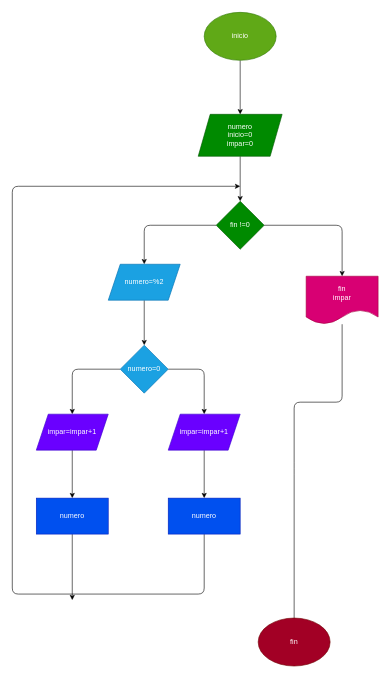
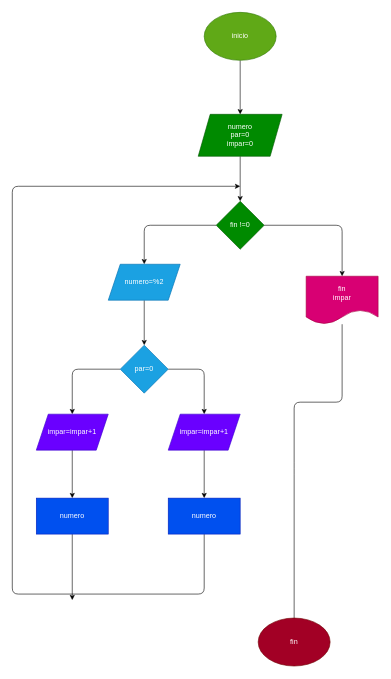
node "numero inicio=0 impar=0": label "numero inicio=0 impar=0" -> "numero par=0 impar=0"
node "numero=0": label "numero=0" -> "par=0"
